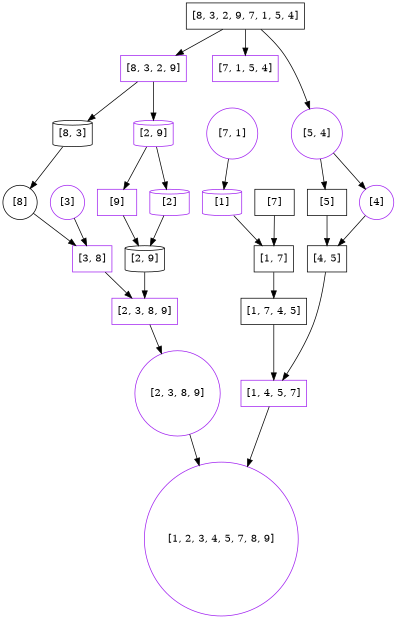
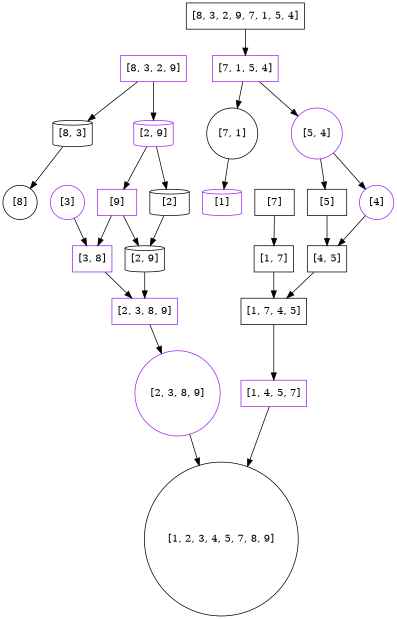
edge "[8, 3, 2, 9, 7, 1, 5, 4]" -> "[8, 3, 2, 9]": removed
edge "[8, 3, 2, 9, 7, 1, 5, 4]" -> "[5, 4]": now "[7, 1, 5, 4]" -> "[5, 4]"
edge "[7, 1, 5, 4]" -> "[7, 1]": added
node "[7, 1]": color purple -> black
node "[2]": color purple -> black
edge "[8]" -> "[3, 8]": now "[9]" -> "[3, 8]"
edge "[1]" -> "[1, 7]": removed
edge "[4, 5]" -> "[1, 4, 5, 7]": now "[4, 5]" -> "[1, 7, 4, 5]"
node "[1, 2, 3, 4, 5, 7, 8, 9]": color purple -> black
